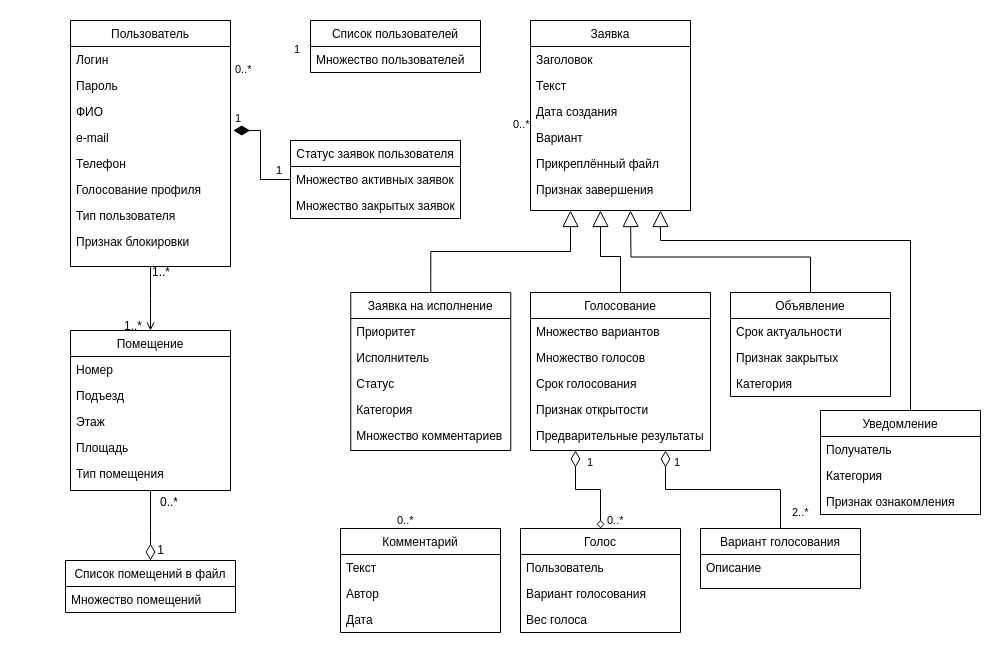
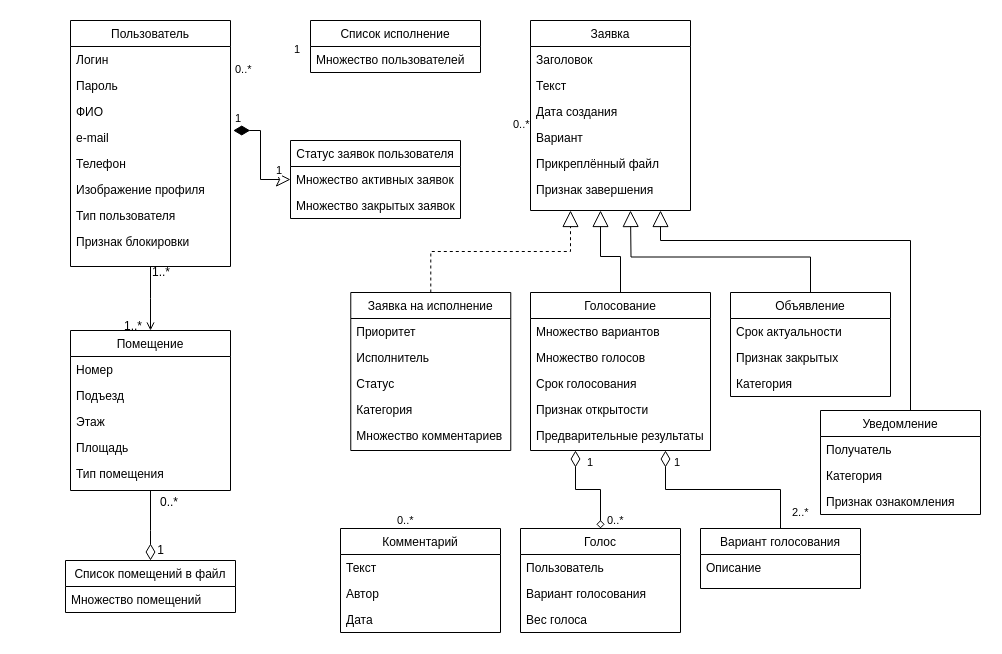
node "Список пользователей": label "Список пользователей" -> "Список исполнение"
edge "Множество активных заявок" -> "e-mail": arrowhead none -> classic
node "Голосование профиля": label "Голосование профиля" -> "Изображение профиля"
edge "Заявка на исполнение" -> "Заявка": style solid -> dashed
